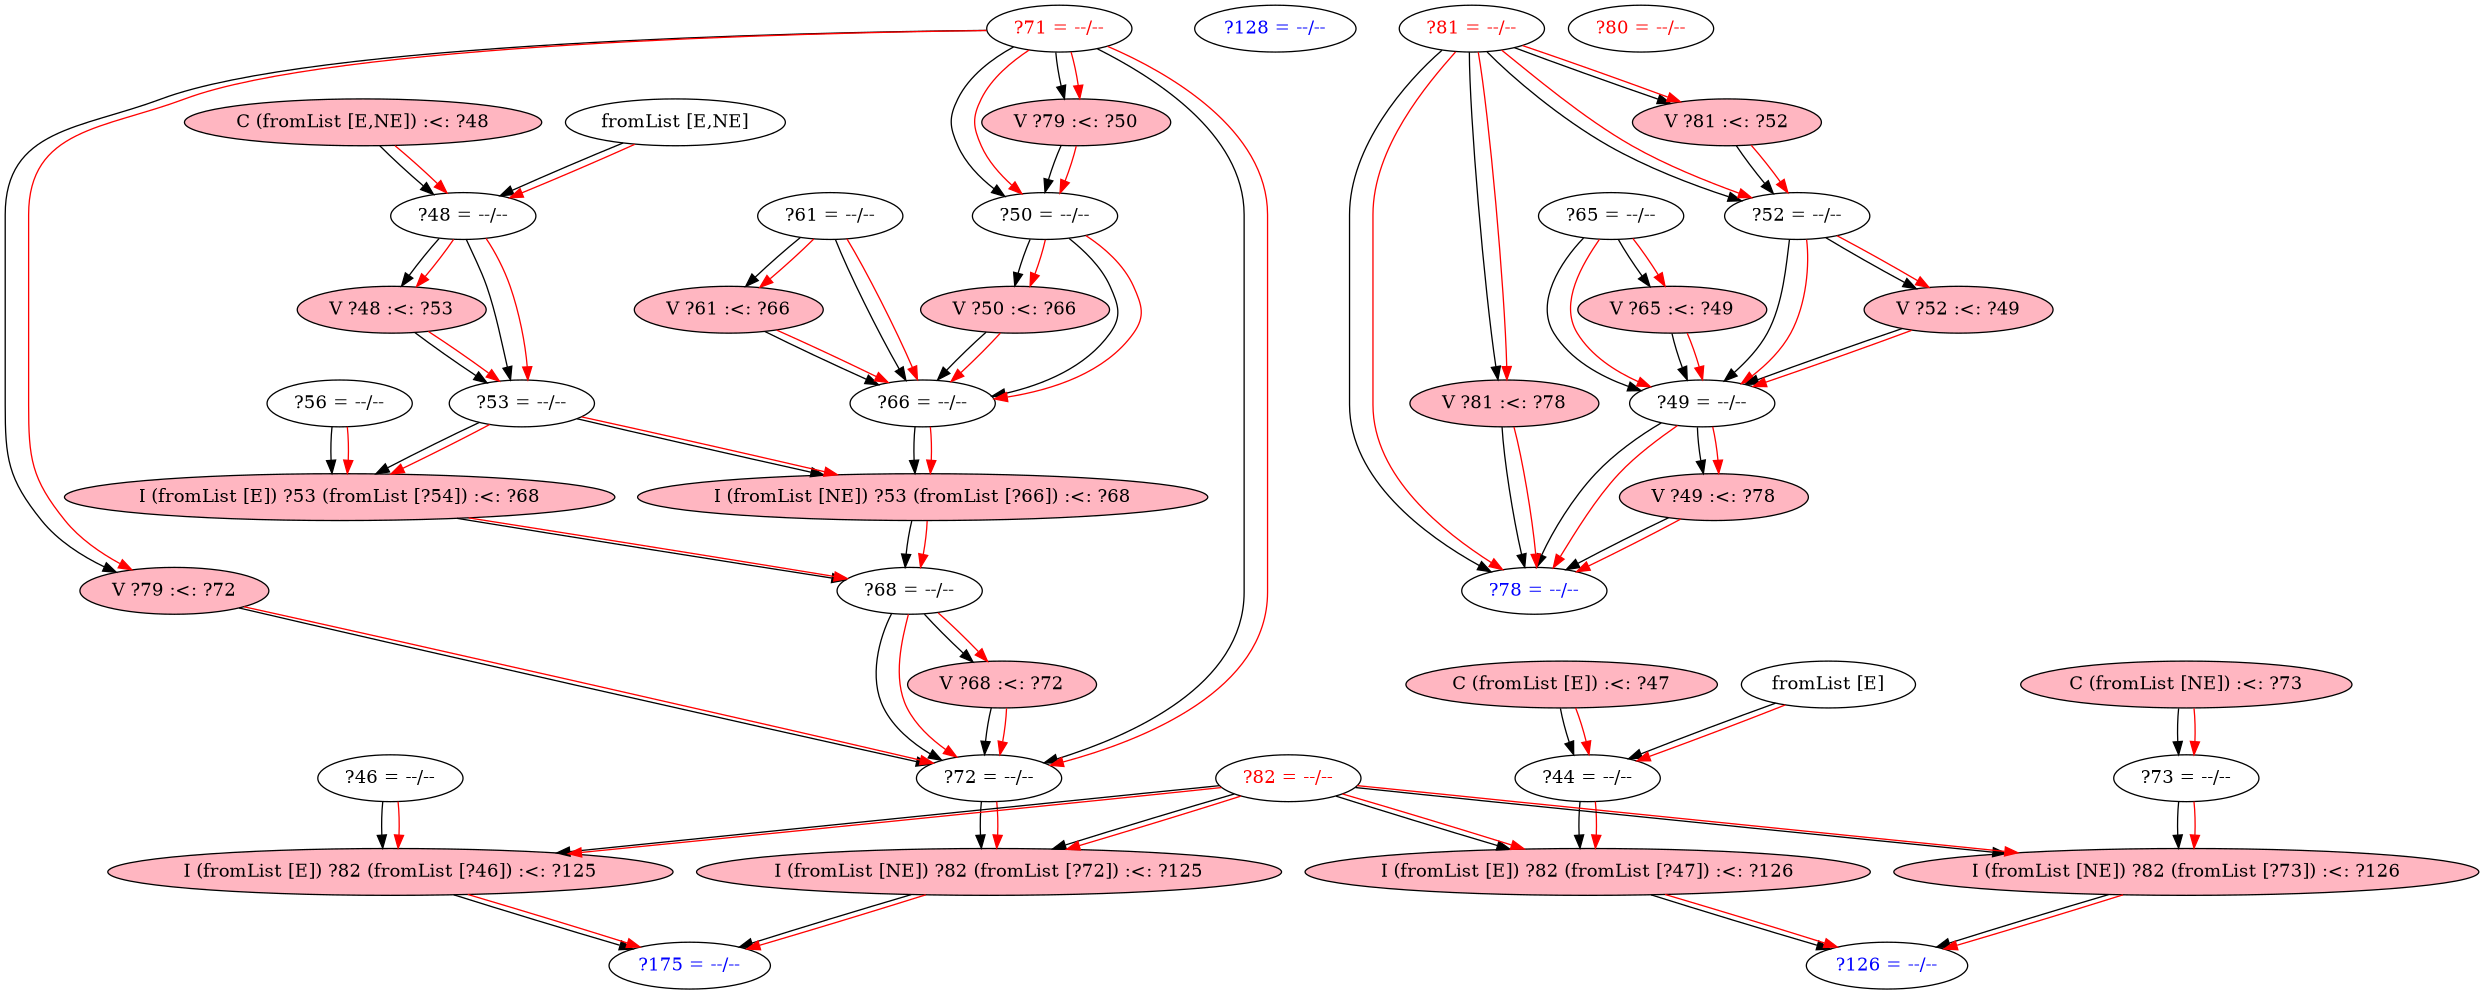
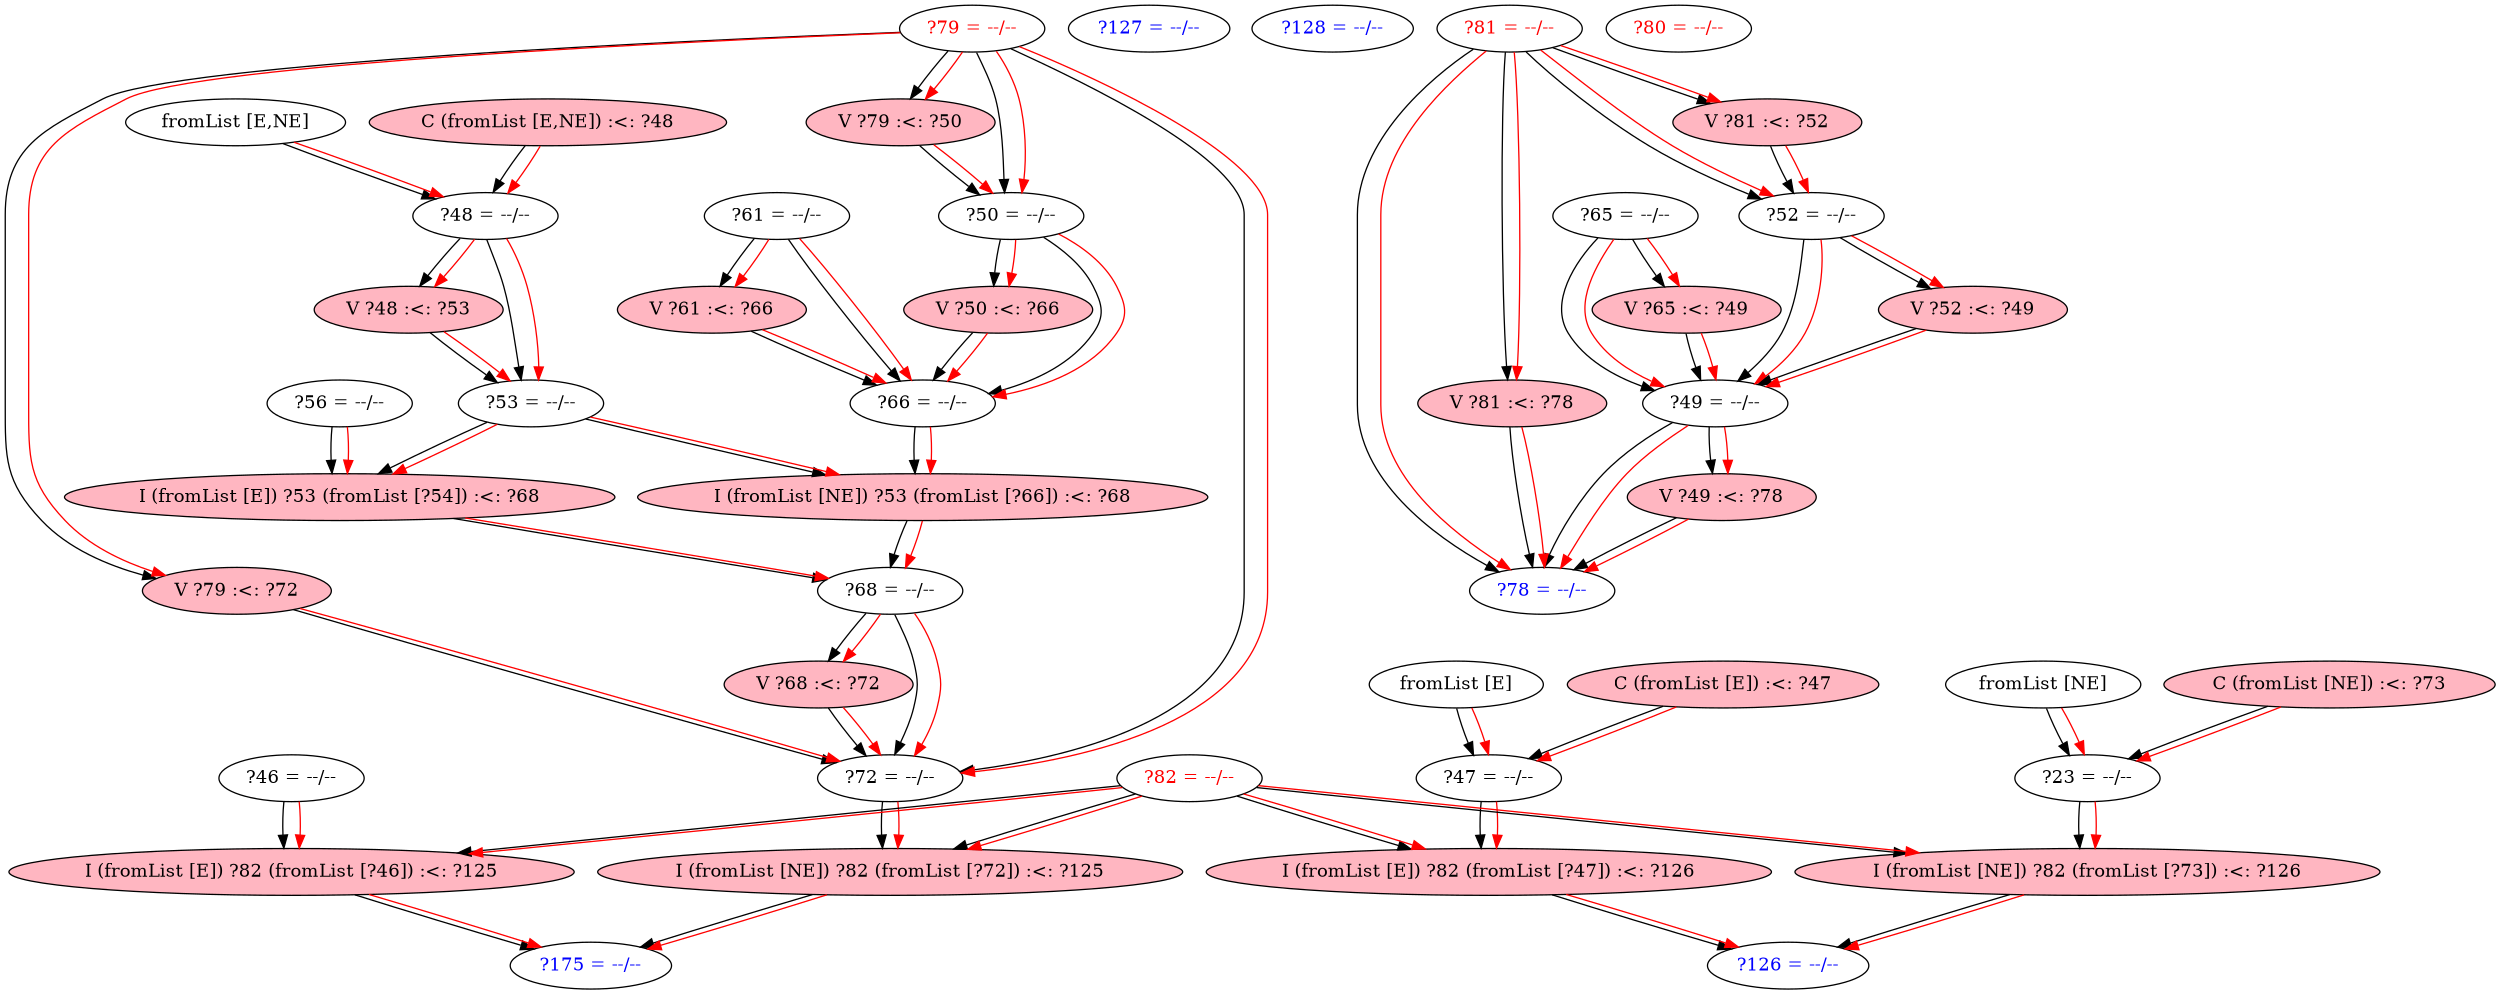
node "?71 = --/--": label "?71 = --/--" -> "?79 = --/--"
node "?127 = --/--": added
node "fromList [NE]": added
node "?44 = --/--": label "?44 = --/--" -> "?47 = --/--"
node "?73 = --/--": label "?73 = --/--" -> "?23 = --/--"
